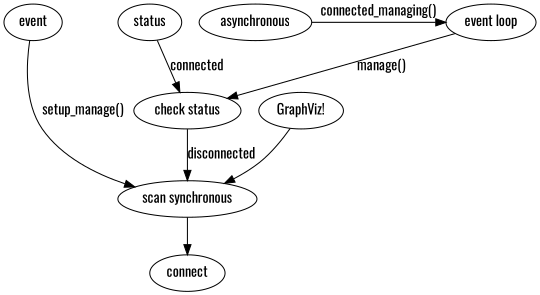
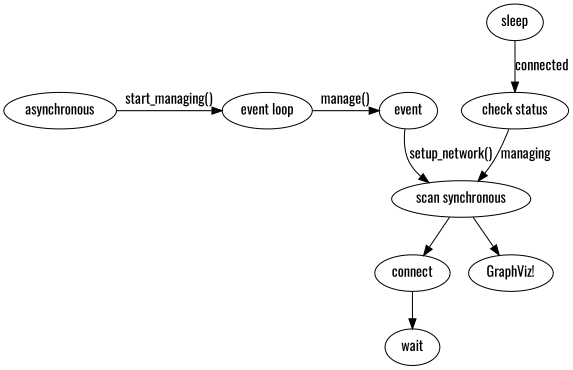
edge "asynchronous" -> "event loop": label "connected_managing()" -> "start_managing()"
node "status": label "status" -> "sleep"
edge "event loop" -> "check status": now "event loop" -> "event"
edge "event" -> "scan synchronous": label "setup_manage()" -> "setup_network()"
edge "check status" -> "scan synchronous": label "disconnected" -> "managing"
edge "GraphViz!" -> "scan synchronous": reversed
node "wait": added
